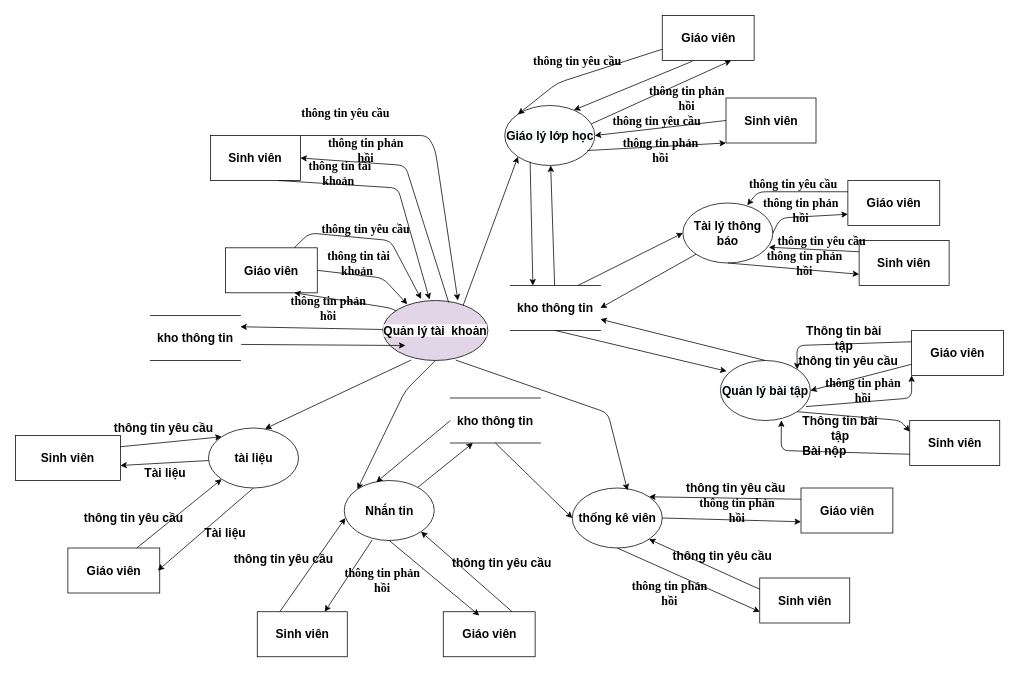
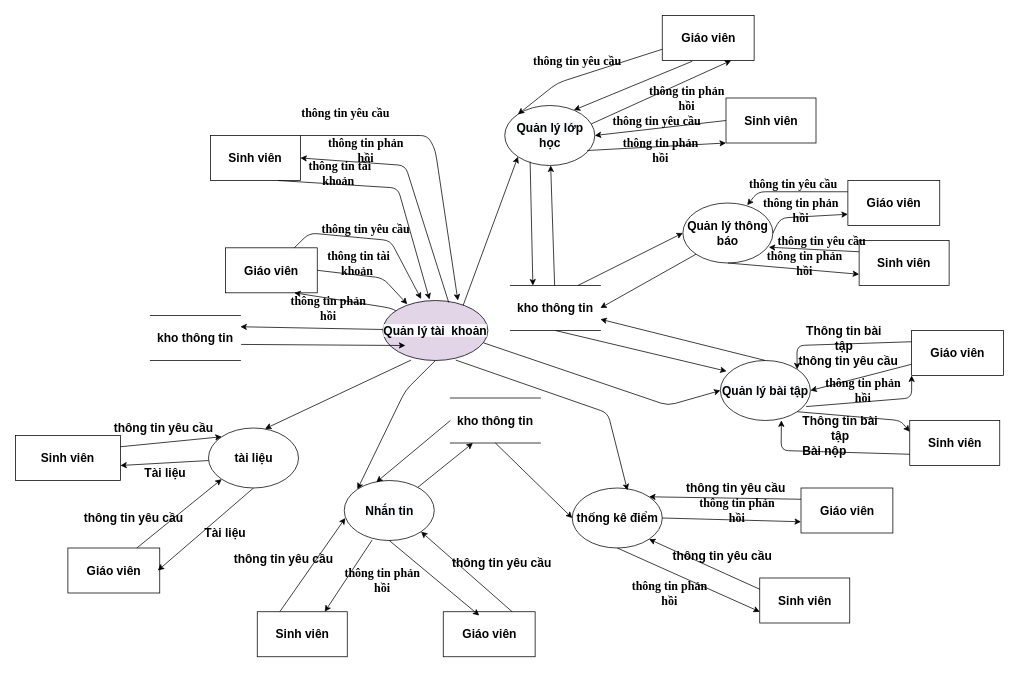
node "Giáo lý lớp học": label "Giáo lý lớp học" -> "Quản lý lớp học"
node "Tài lý thông báo": label "Tài lý thông báo" -> "Quản lý thông báo"
edge "Quản lý tài khoản" -> "Quản lý bài tập": added
node "thống kê viên": label "thống kê viên" -> "thống kê điểm"
